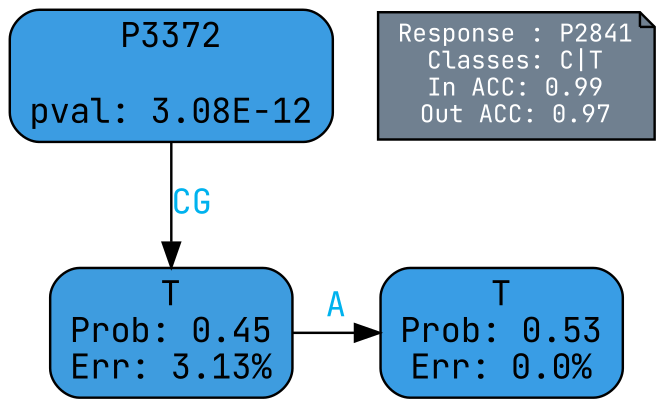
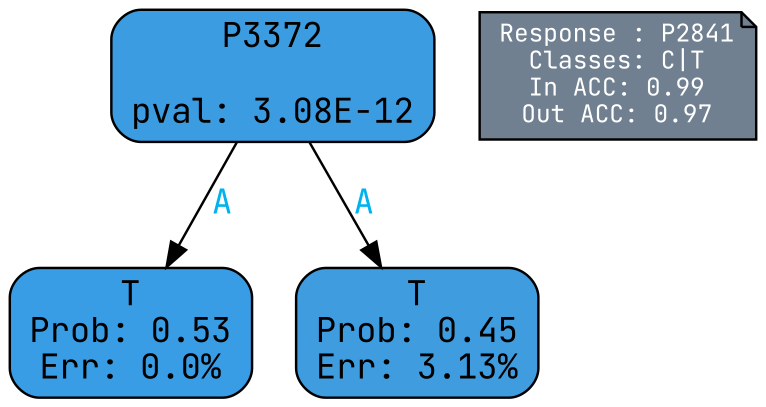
edge "P3372 pval: 3.08E-12" -> "T Prob: 0.45 Err: 3.13%": label "CG" -> "A"
edge "T Prob: 0.45 Err: 3.13%" -> "T Prob: 0.53 Err: 0.0%": now "P3372 pval: 3.08E-12" -> "T Prob: 0.53 Err: 0.0%"
